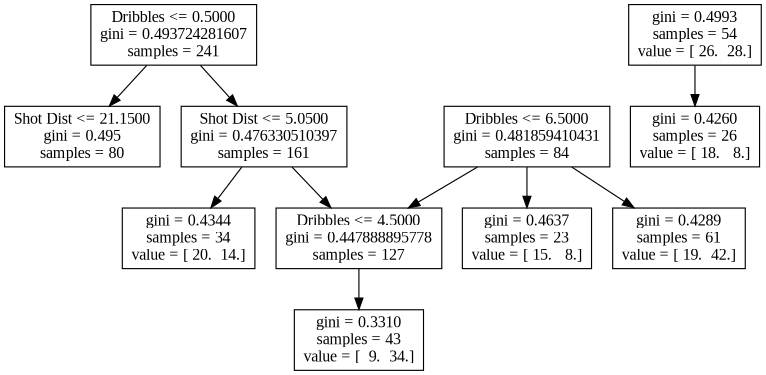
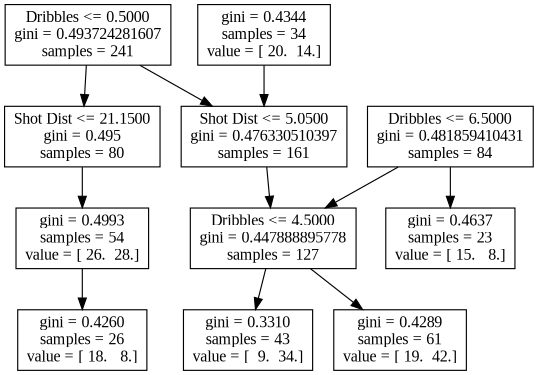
edge "Shot Dist <= 21.1500 gini = 0.495 samples = 80" -> "gini = 0.4993 samples = 54 value = [ 26.  28.]": added
edge "Shot Dist <= 5.0500 gini = 0.476330510397 samples = 161" -> "gini = 0.4344 samples = 34 value = [ 20.  14.]": reversed
edge "Dribbles <= 6.5000 gini = 0.481859410431 samples = 84" -> "gini = 0.4289 samples = 61 value = [ 19.  42.]": now "Dribbles <= 4.5000 gini = 0.447888895778 samples = 127" -> "gini = 0.4289 samples = 61 value = [ 19.  42.]"
